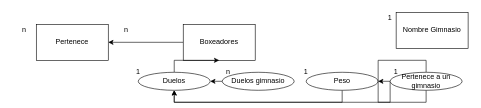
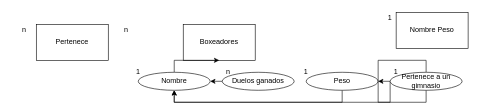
node "Nombre Gimnasio": label "Nombre Gimnasio" -> "Nombre Peso"
edge "Boxeadores" -> "Pertenece": removed
node "Duelos": label "Duelos" -> "Nombre"
node "Duelos gimnasio": label "Duelos gimnasio" -> "Duelos ganados"
